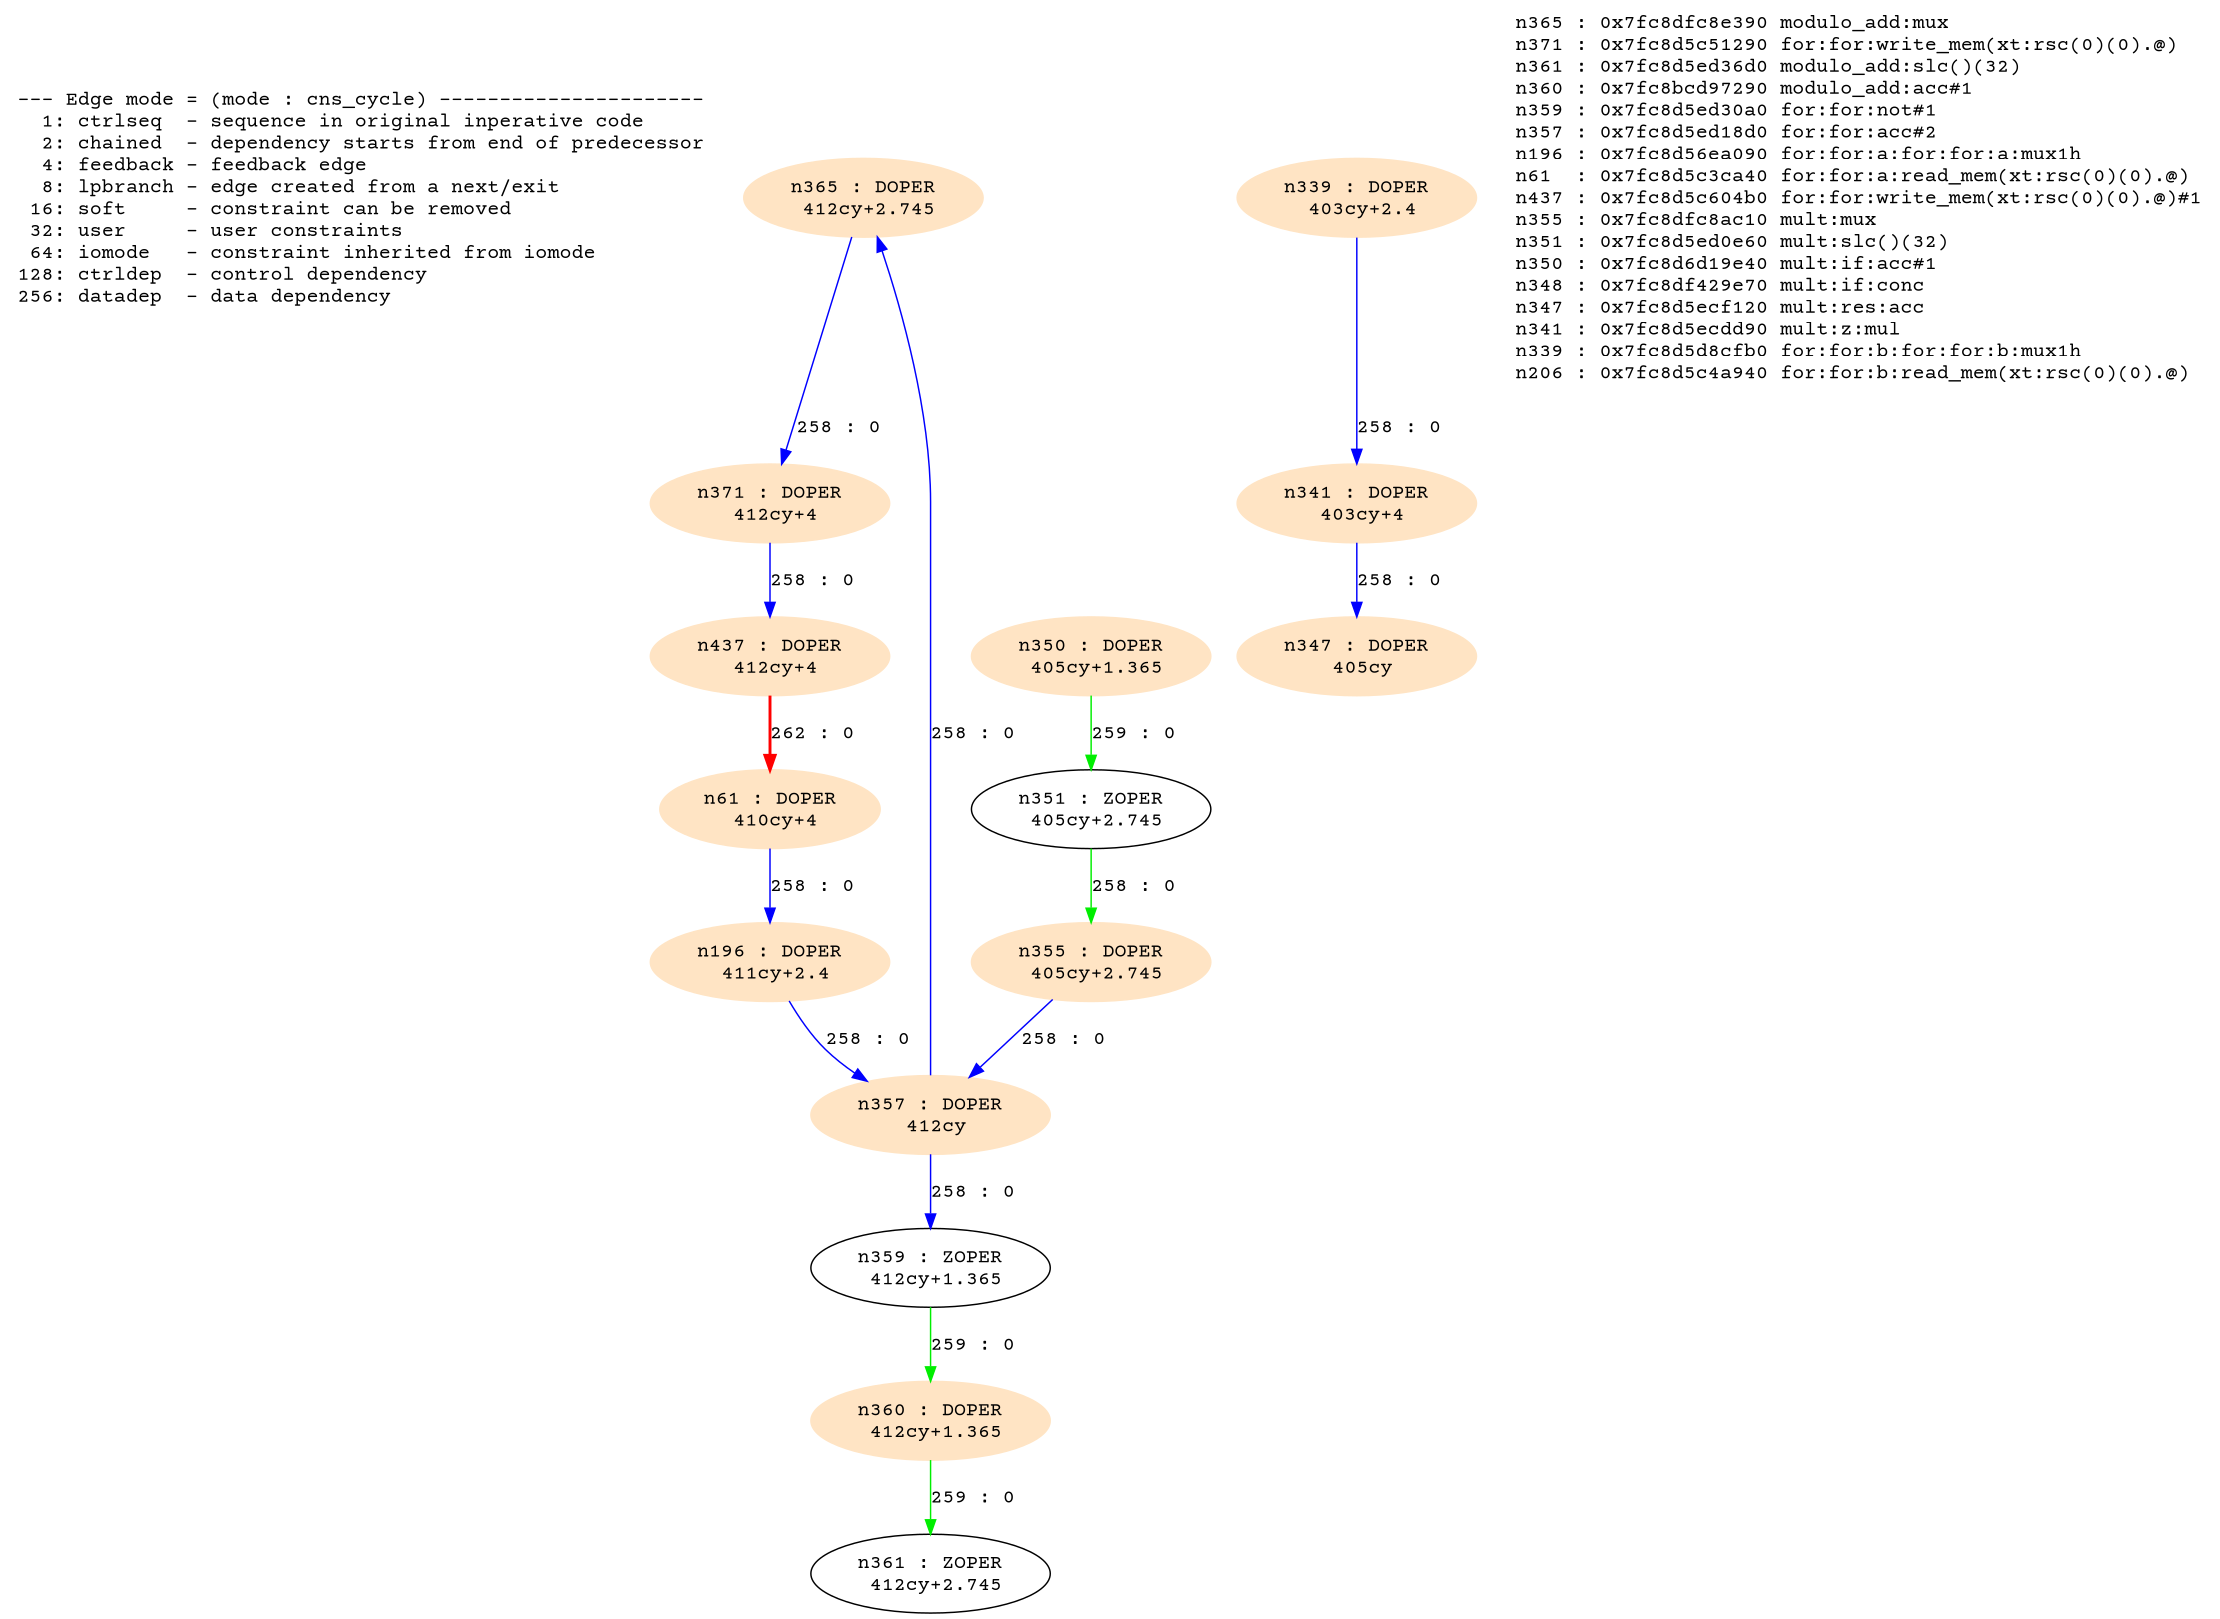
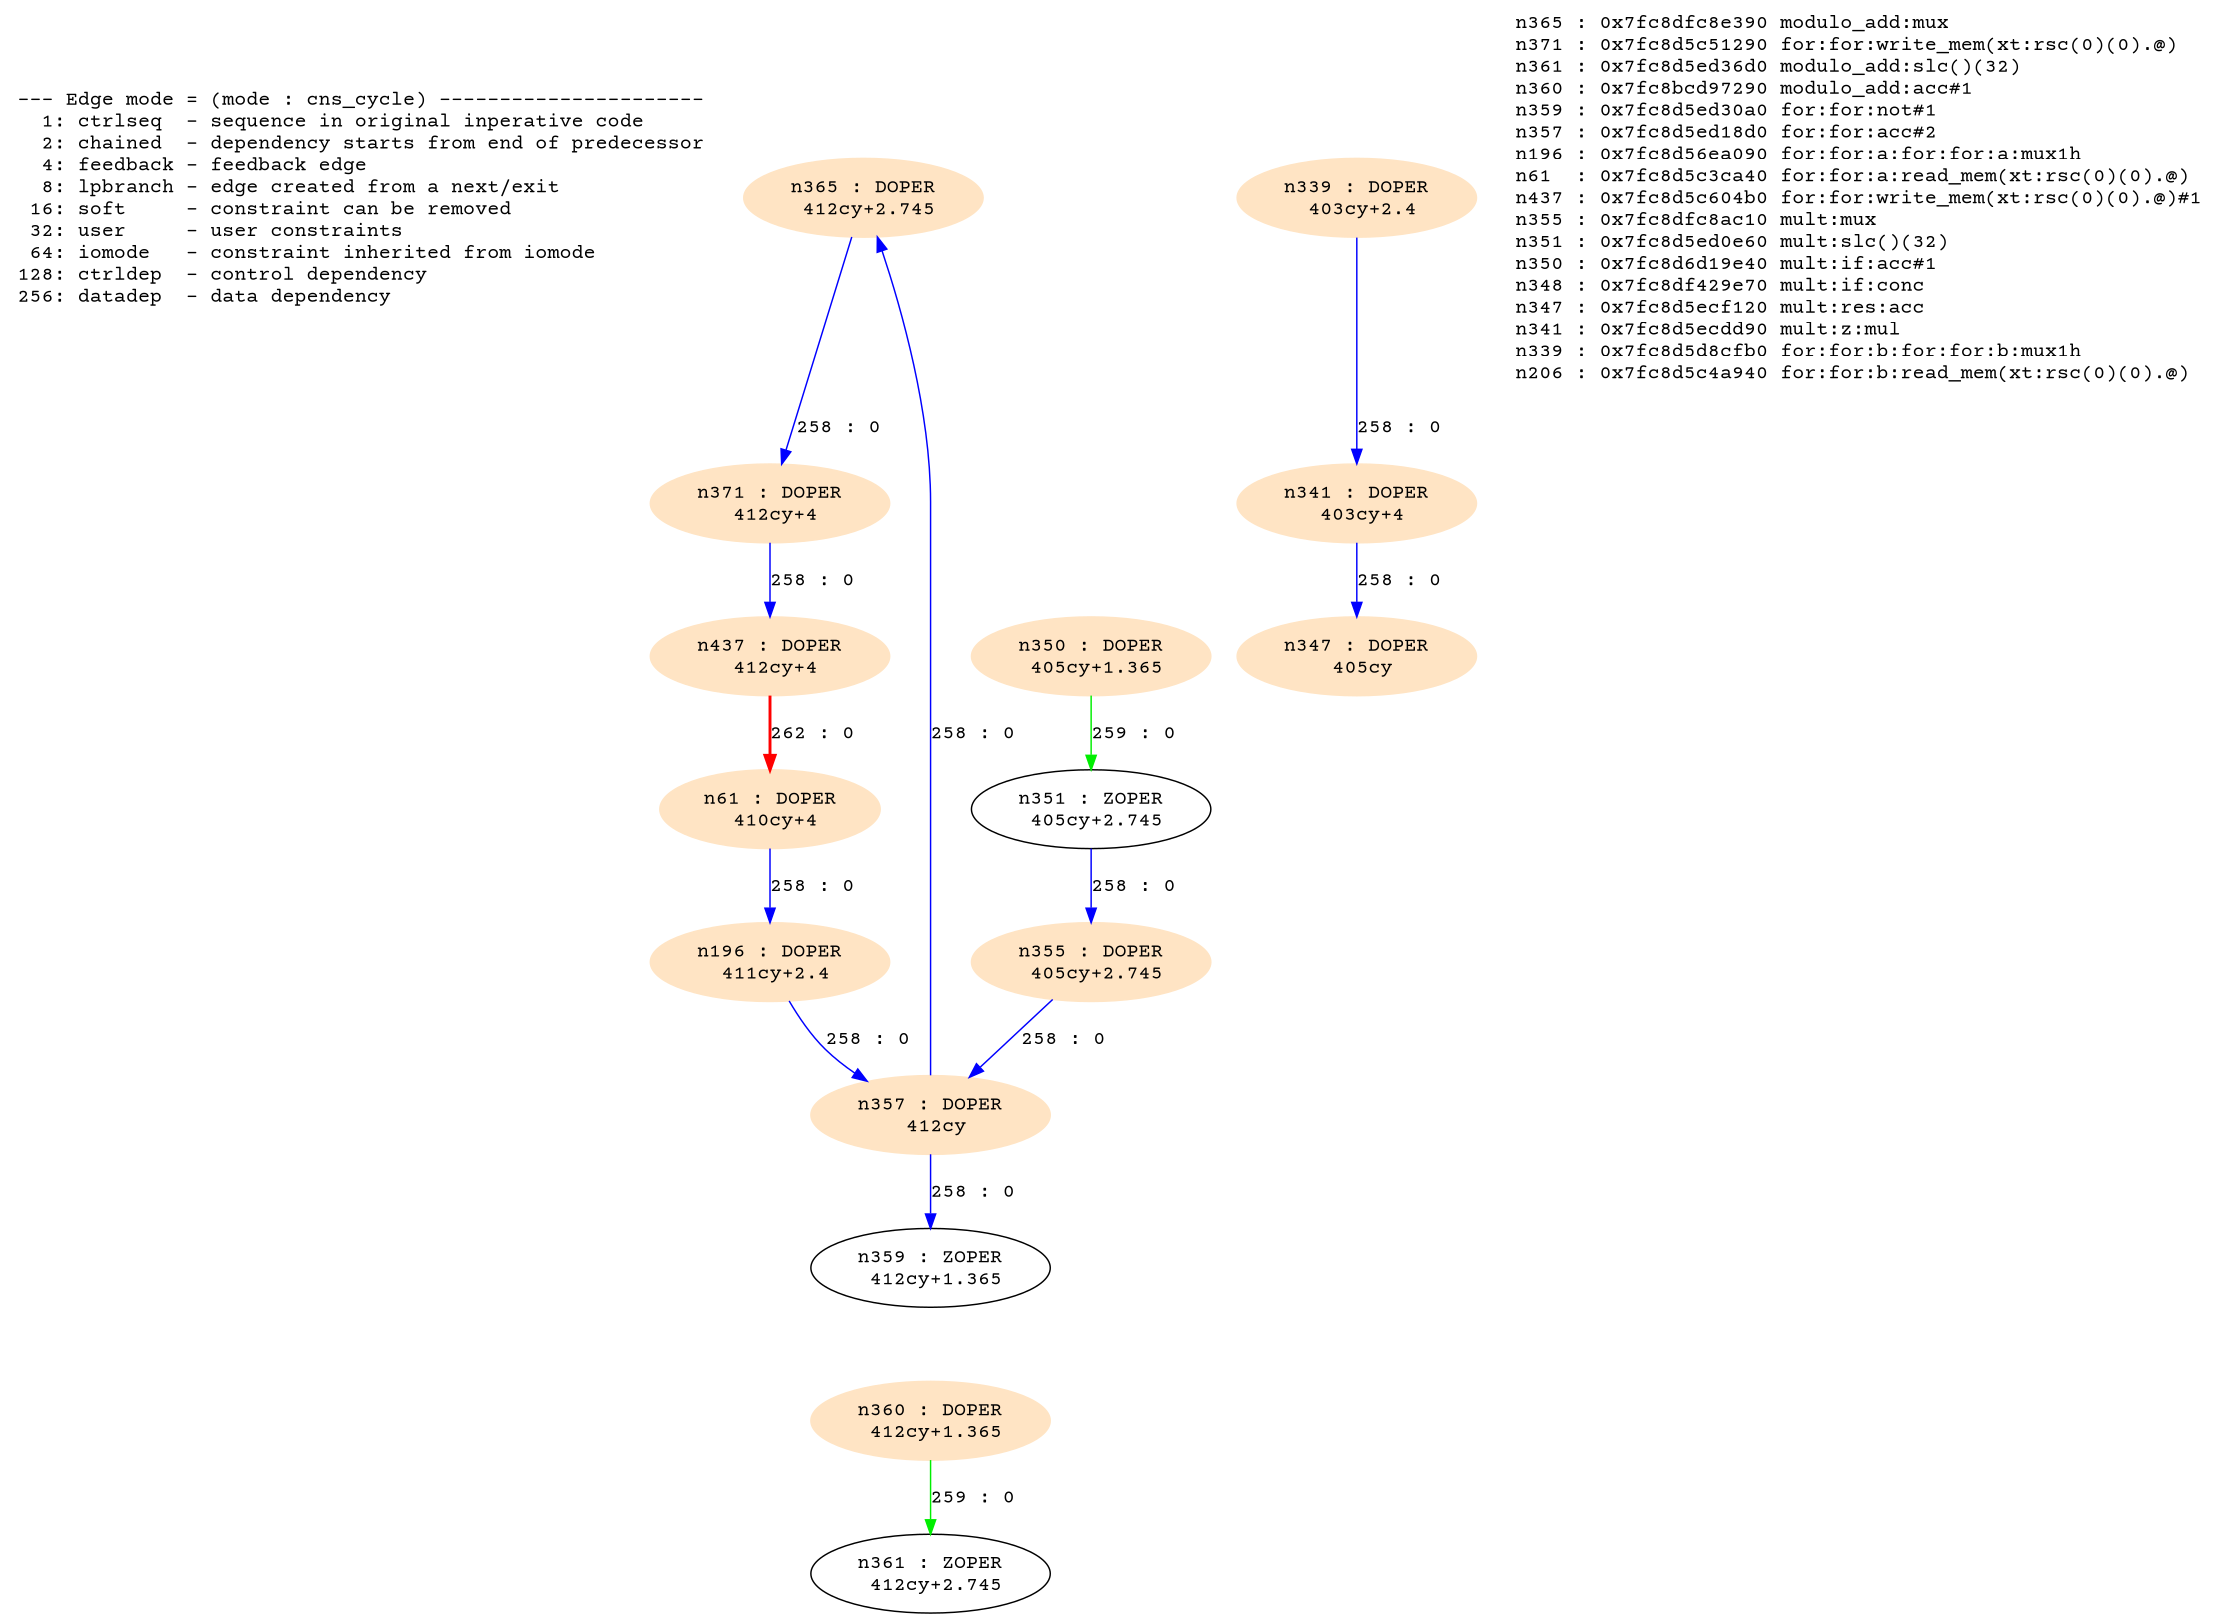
edge "n351 : ZOPER 405cy+2.745" -> "n355 : DOPER 405cy+2.745": color green2 -> blue
edge "n359 : ZOPER 412cy+1.365" -> "n360 : DOPER 412cy+1.365": removed, label "259 : 0"
